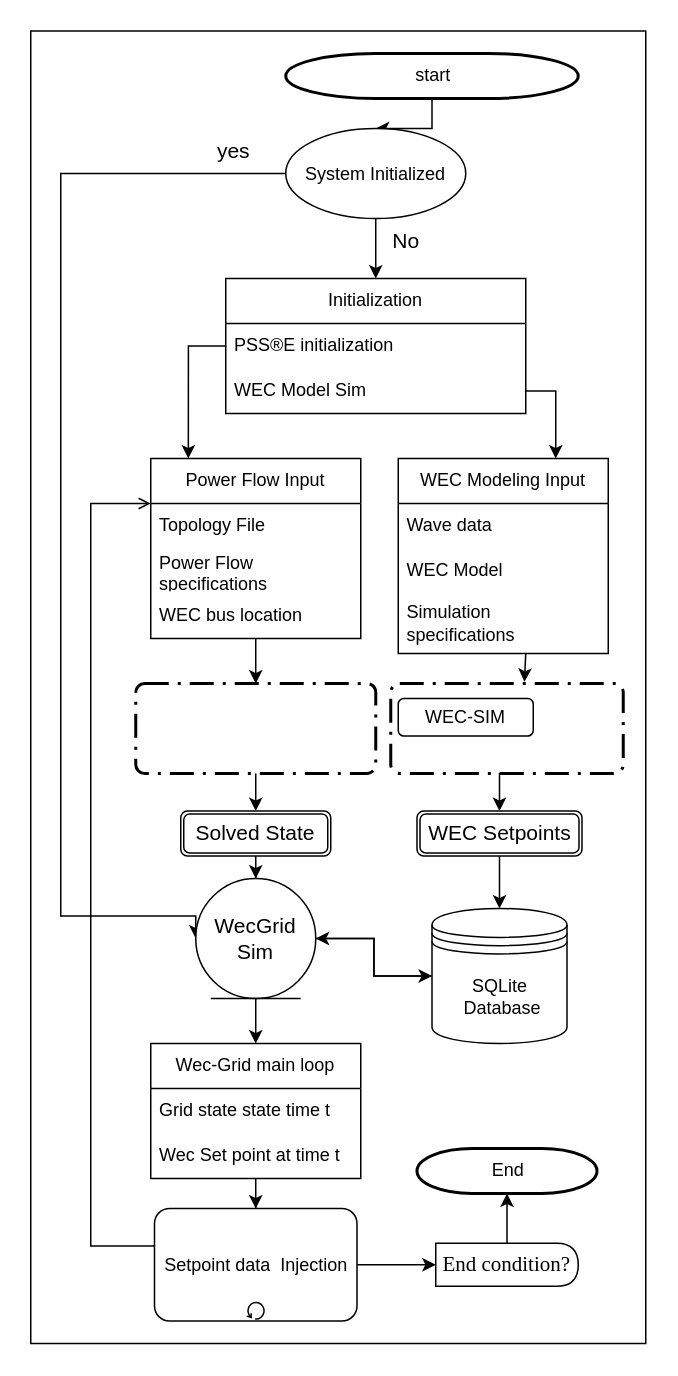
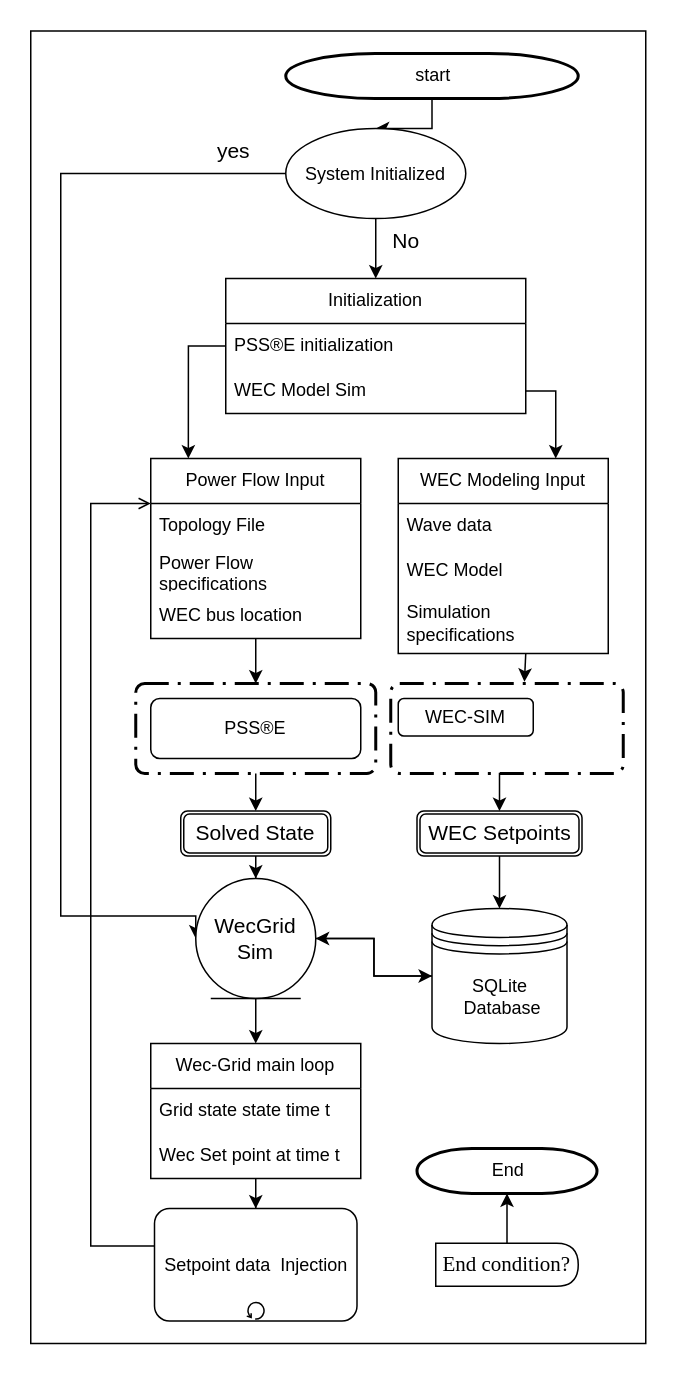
node "PSS®E": added
edge "Setpoint data Injection" -> "End condition?": removed
